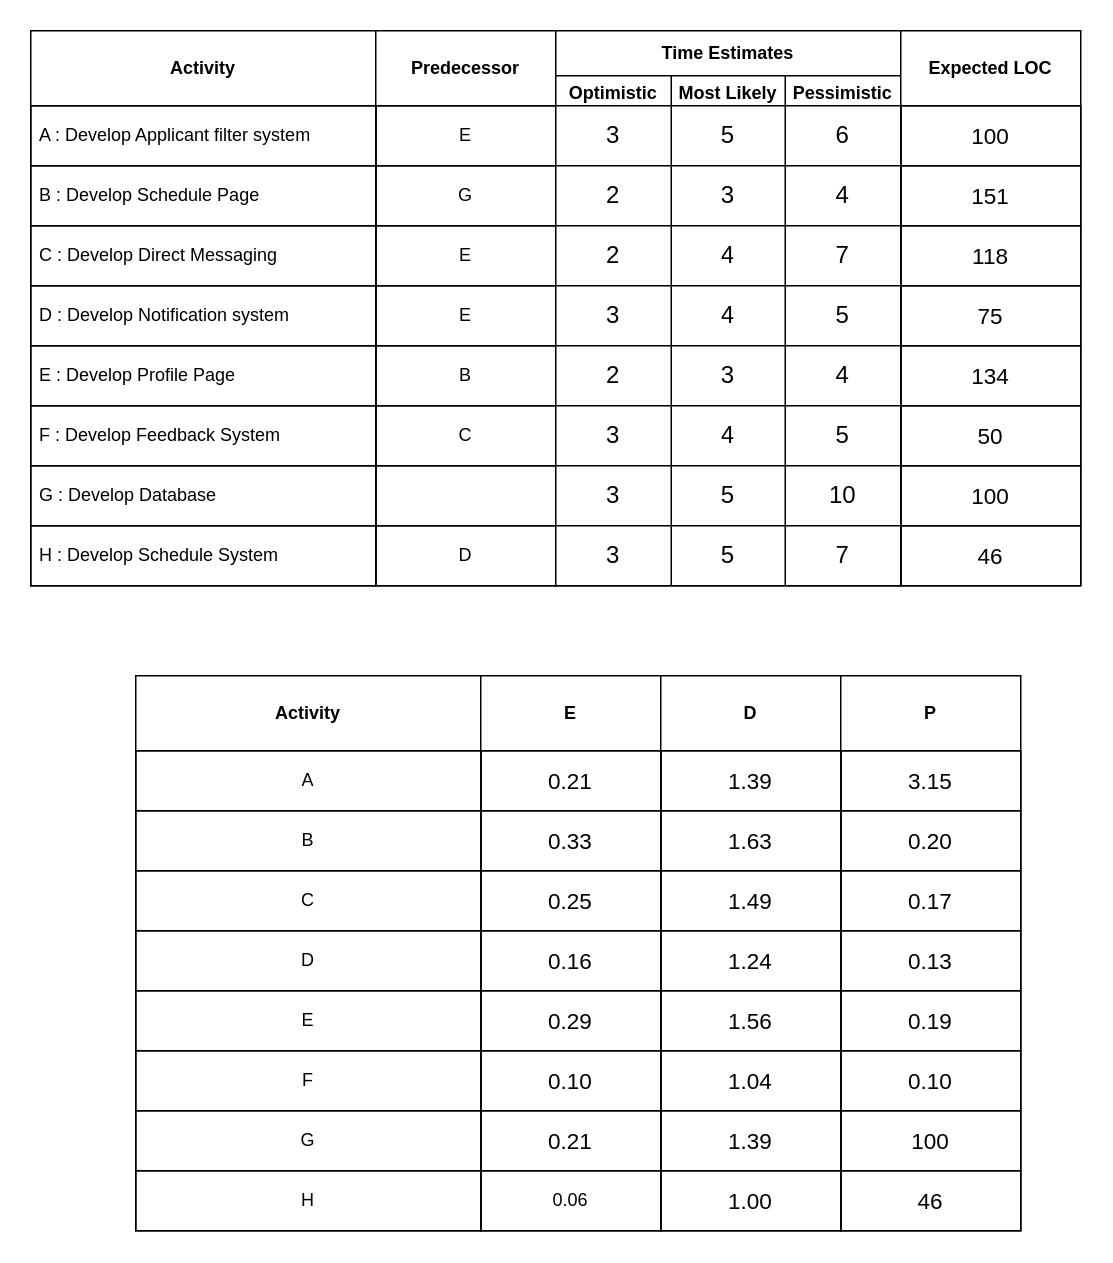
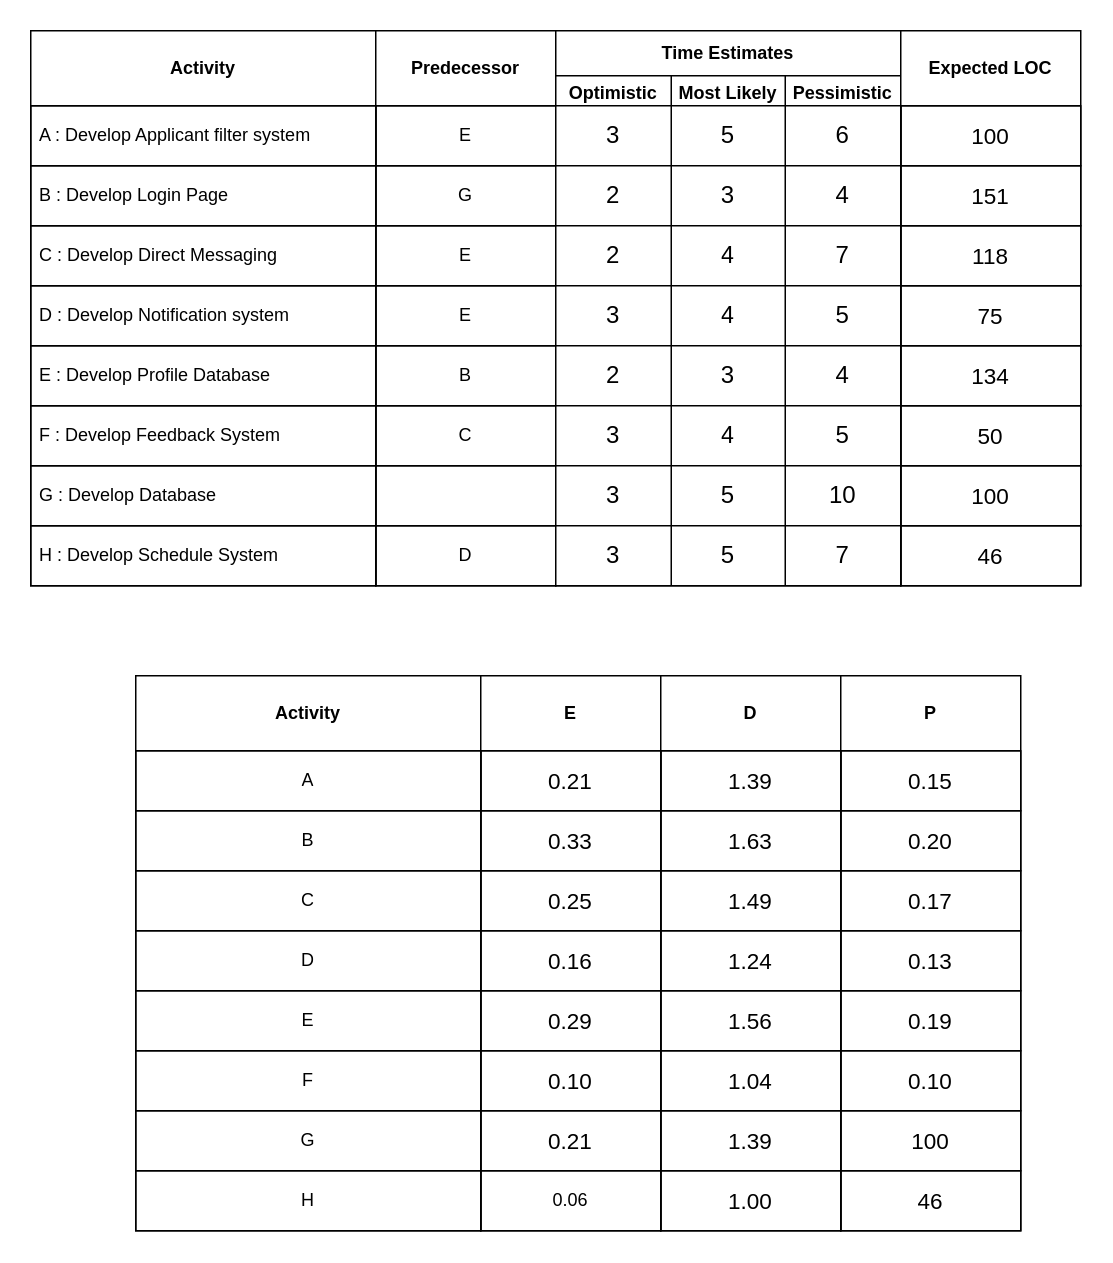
node "B : Develop Schedule Page": label "B : Develop Schedule Page" -> "B : Develop Login Page"
node "E : Develop Profile Page": label "E : Develop Profile Page" -> "E : Develop Profile Database"
node "3.15": label "3.15" -> "0.15"
